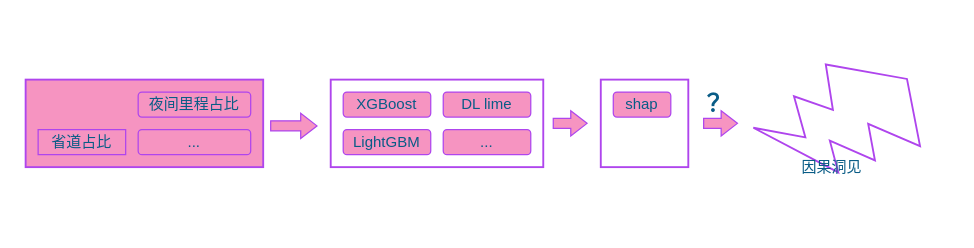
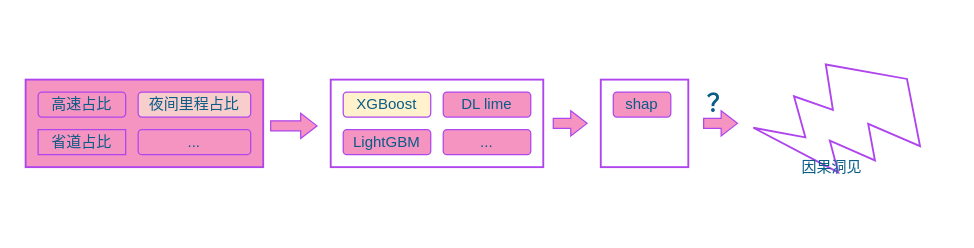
node "高速占比": added
node "夜间里程占比": fillcolor #f694c1 -> #f8cecc
node "XGBoost": fillcolor #f694c1 -> #fff2cc
